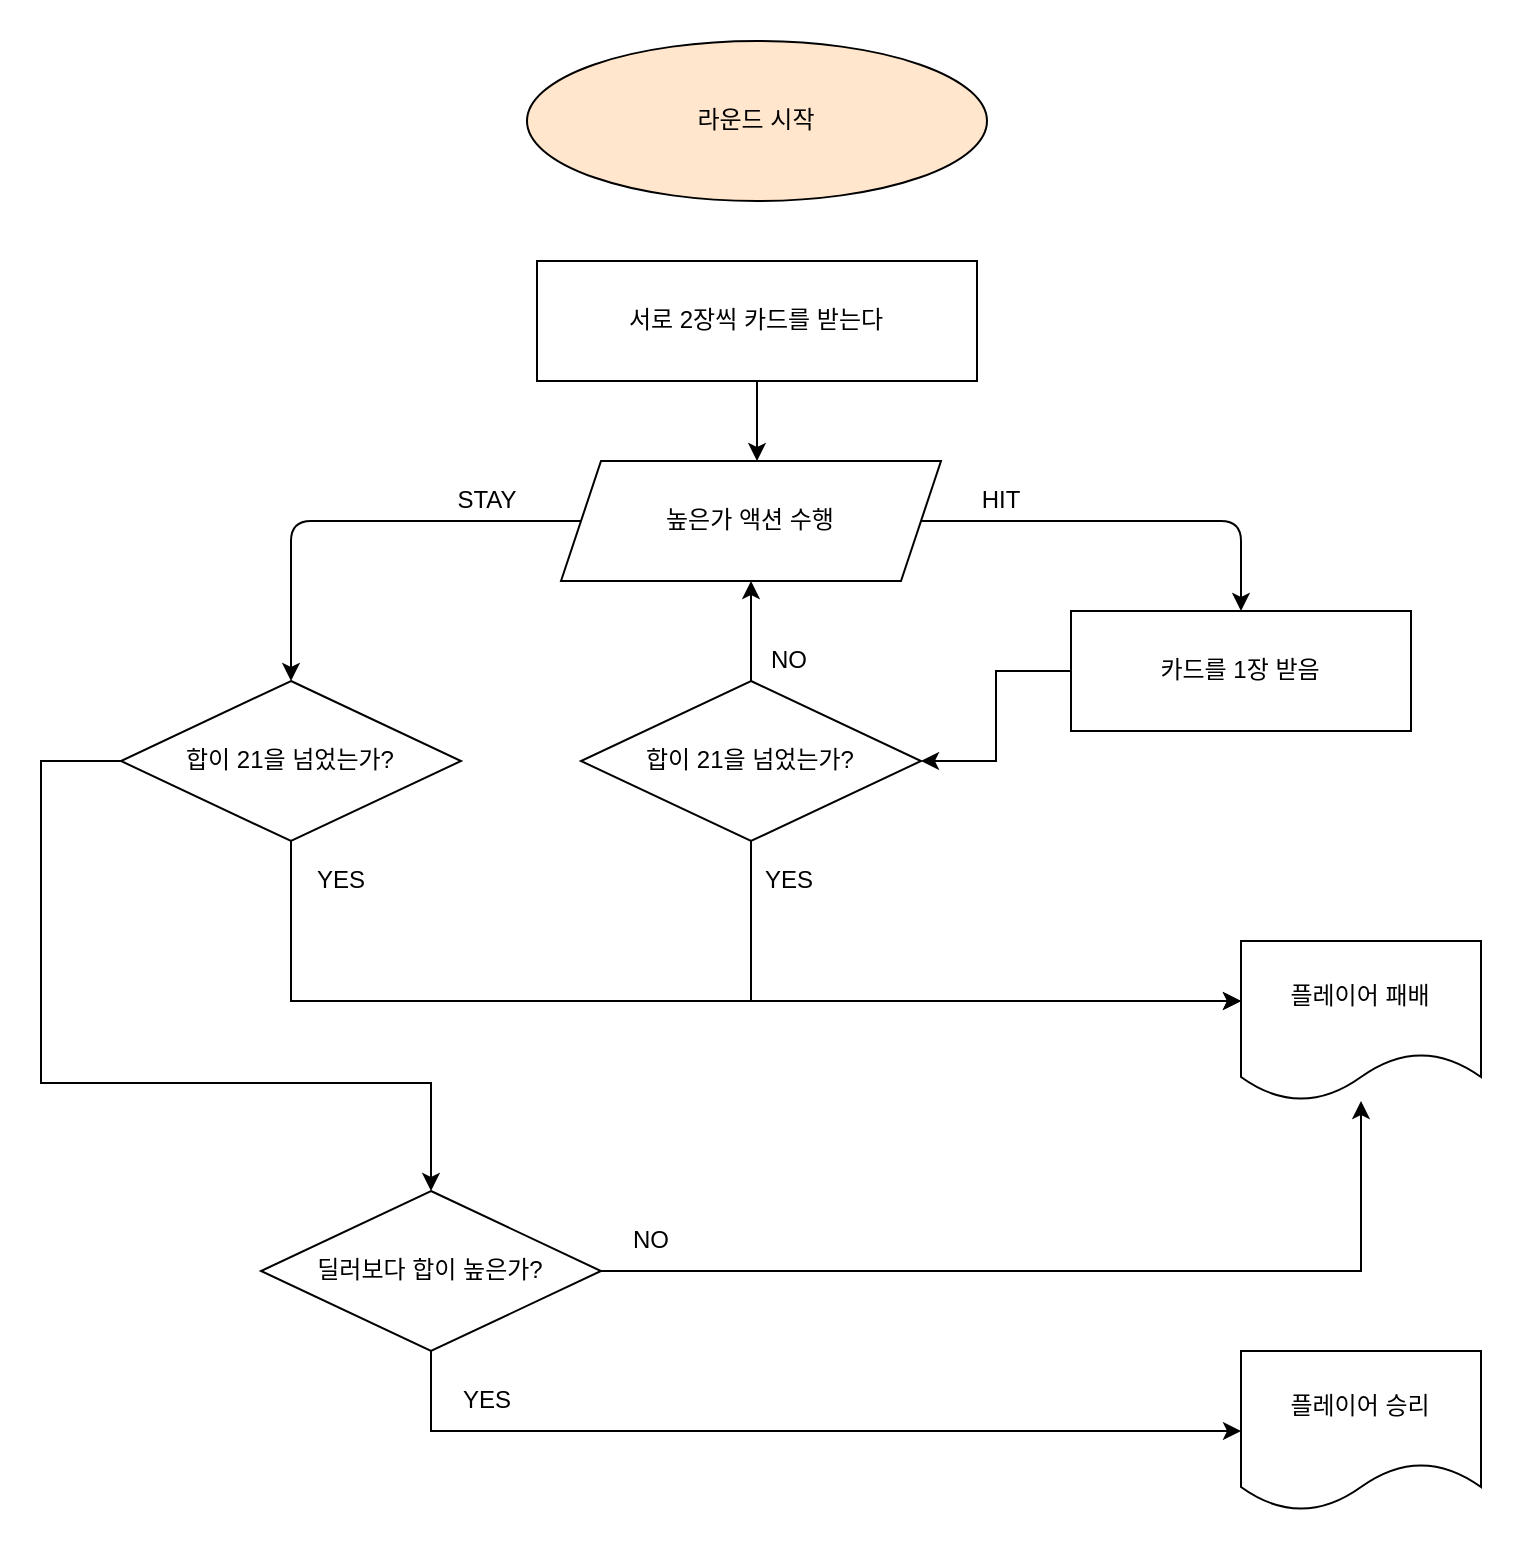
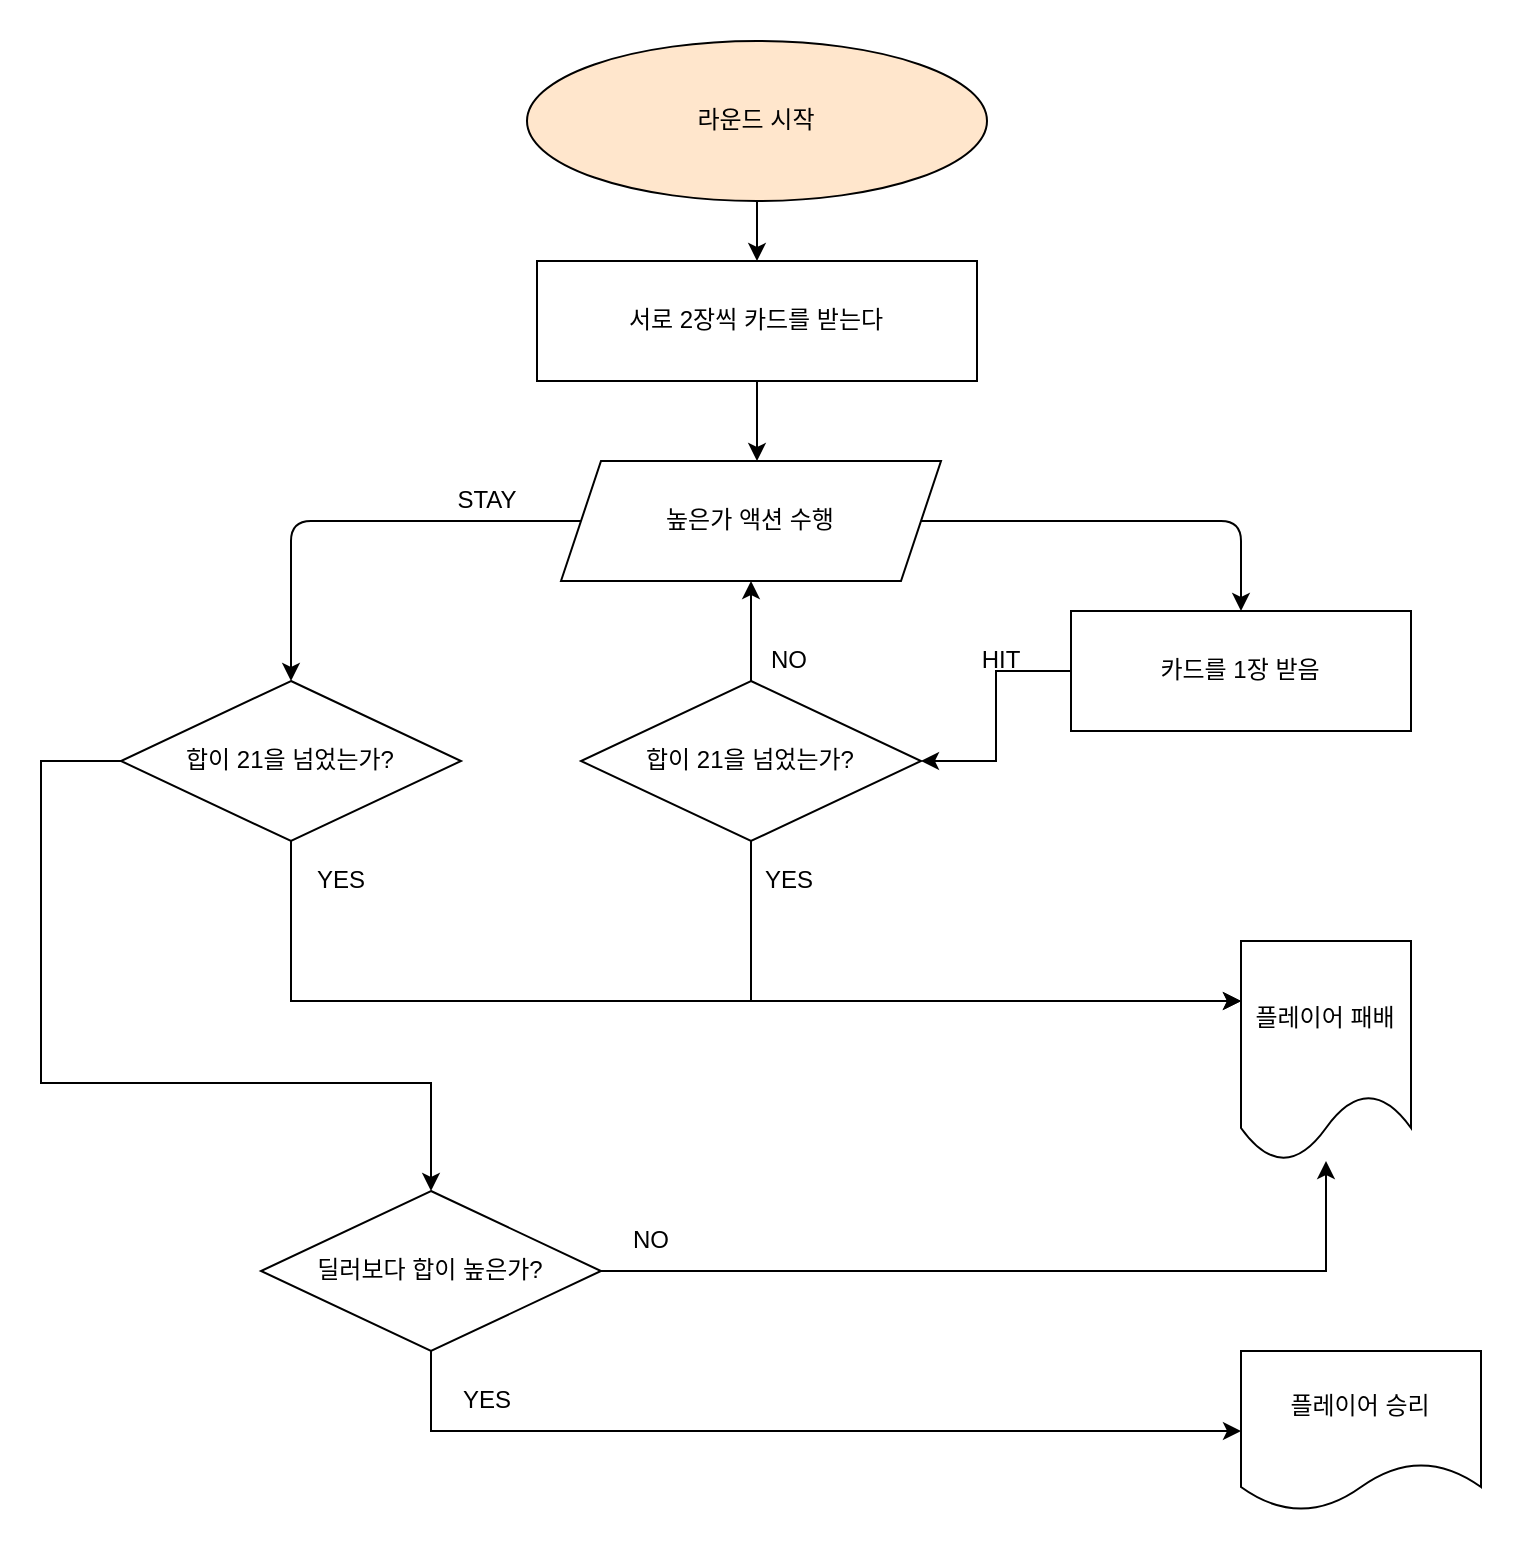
edge "라운드 시작" -> "서로 2장씩 카드를 받는다": added
node "HIT": moved (1001, 501) -> (1001, 661)
node "플레이어 패배": size 240x160 -> 170x220
